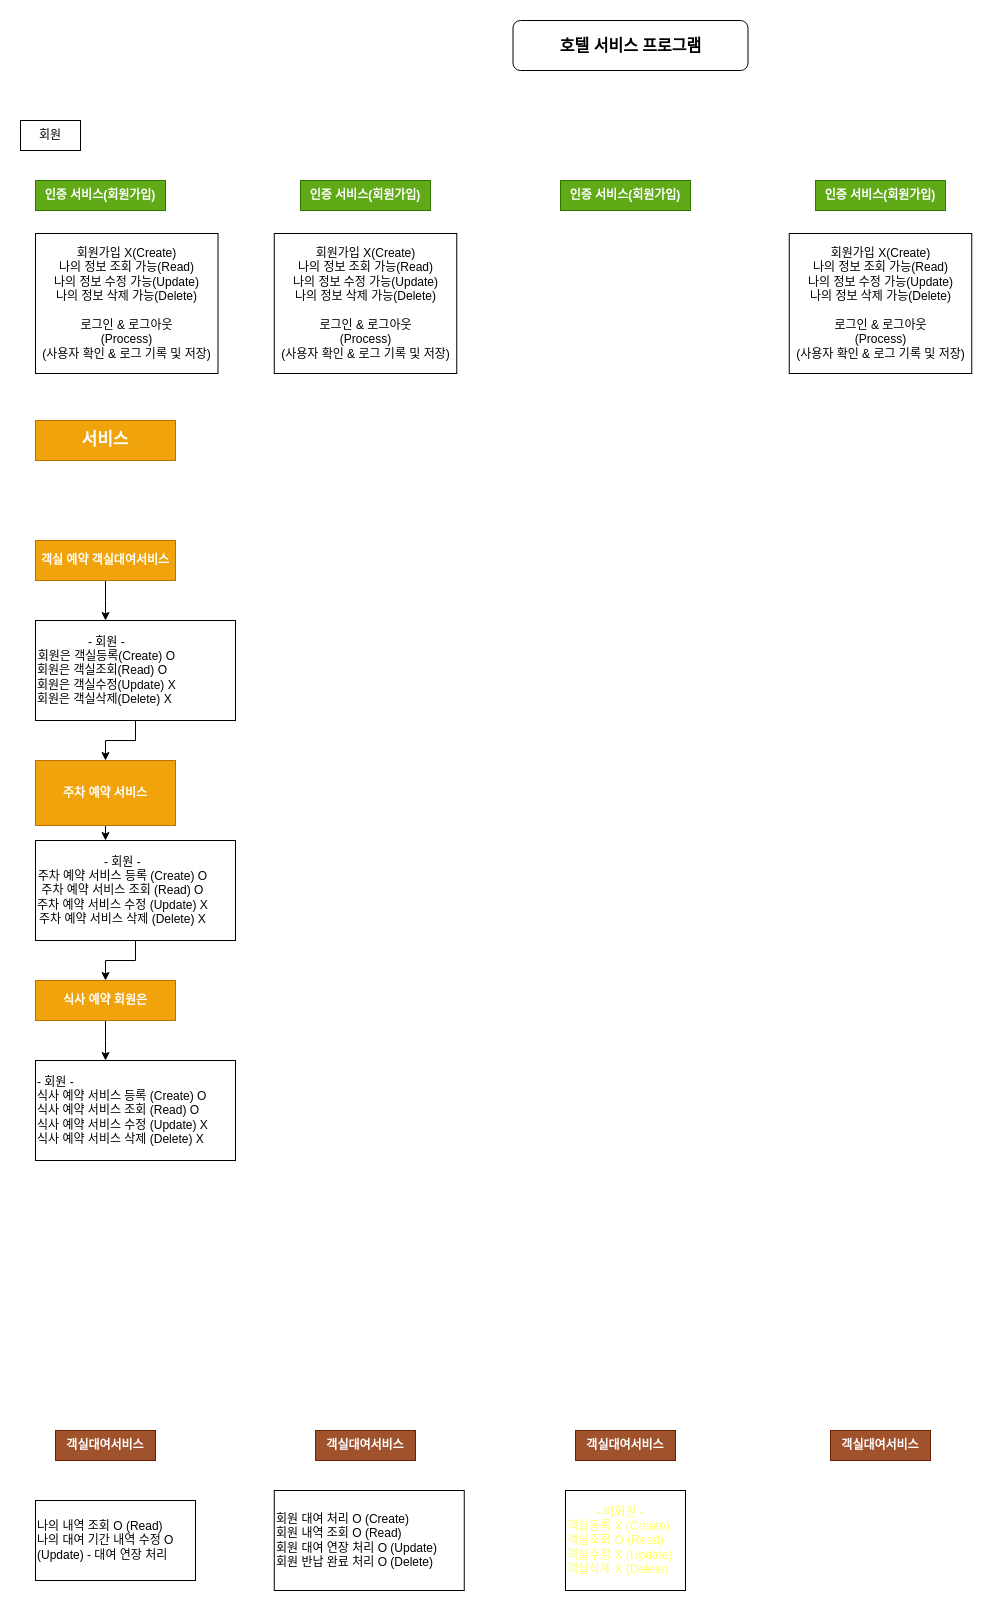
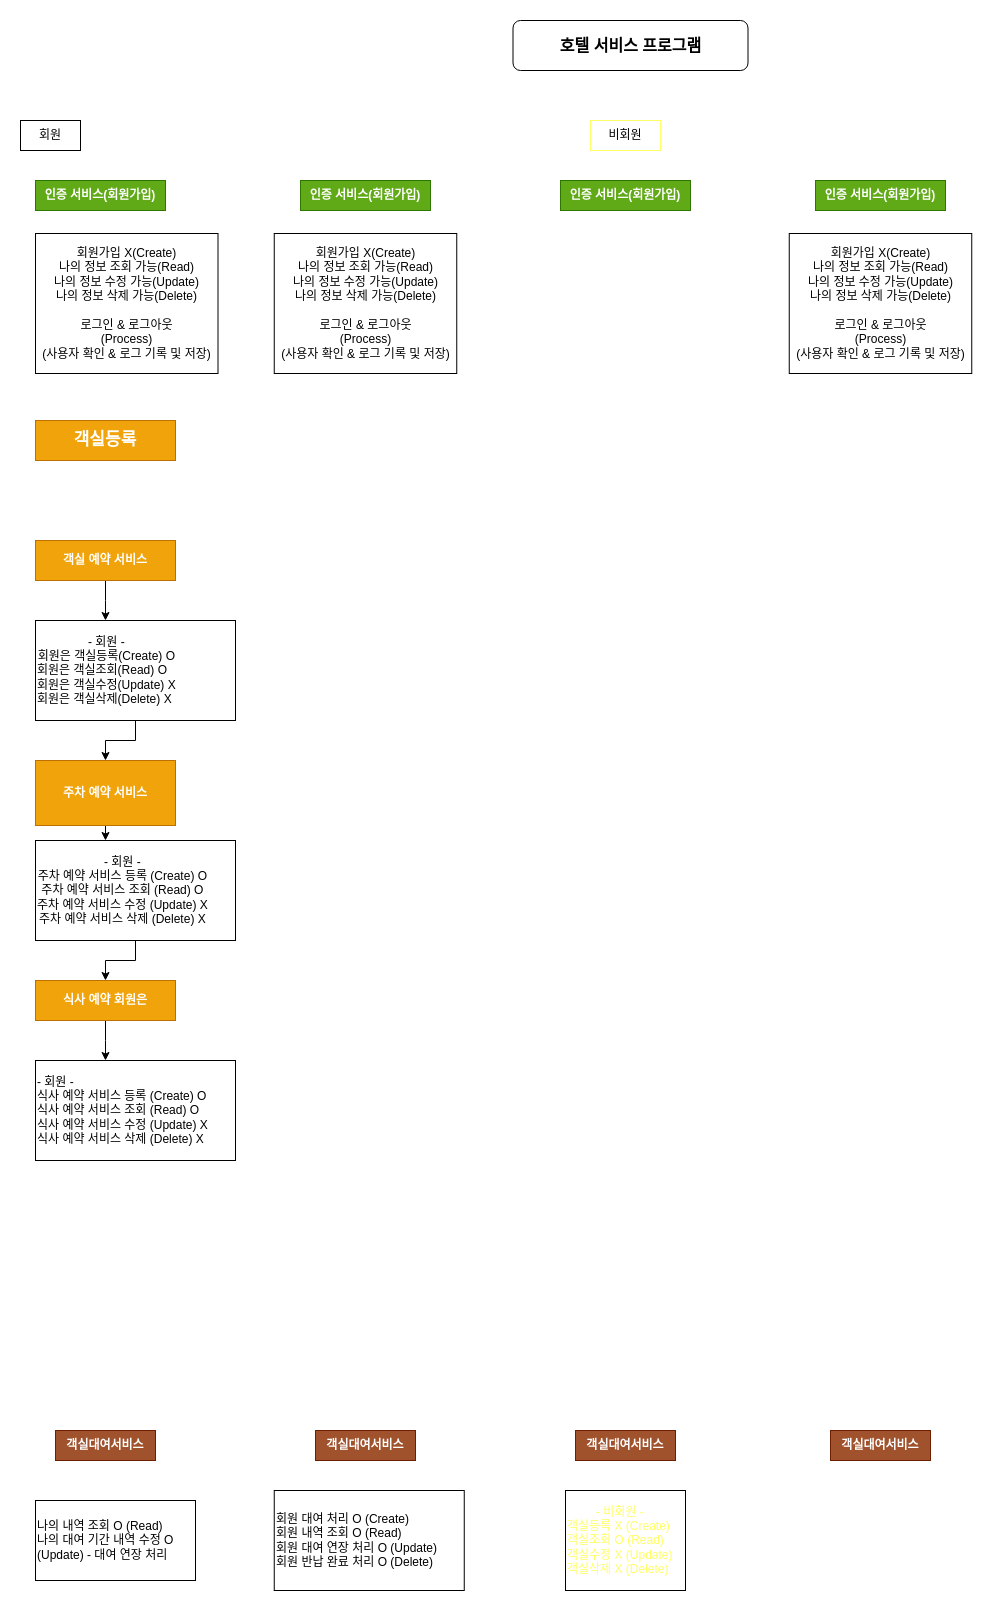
node "비회원": added
node "서비스": label "서비스" -> "객실등록"
node "객실 예약 객실대여서비스": label "객실 예약 객실대여서비스" -> "객실 예약 서비스"
